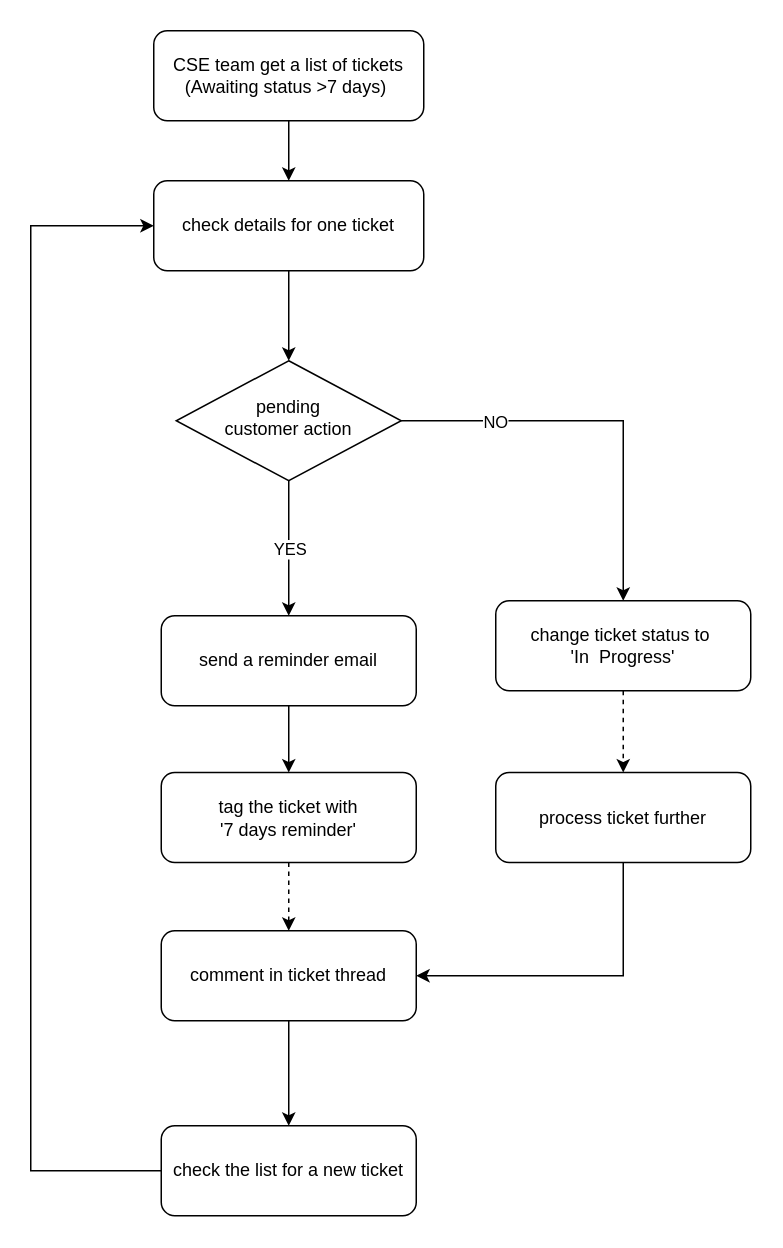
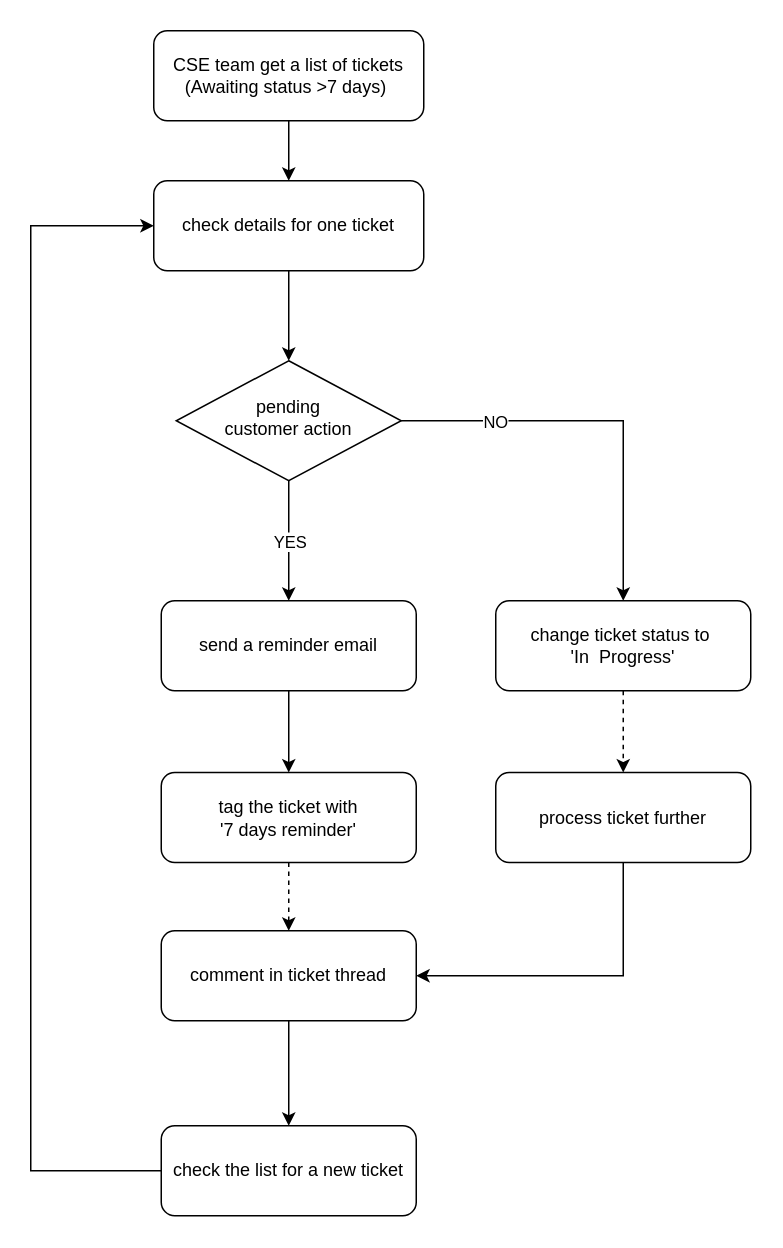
node "send a reminder email": moved (289, 661) -> (289, 646)
